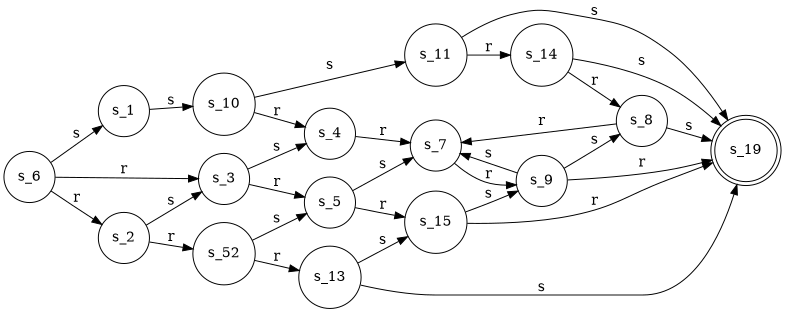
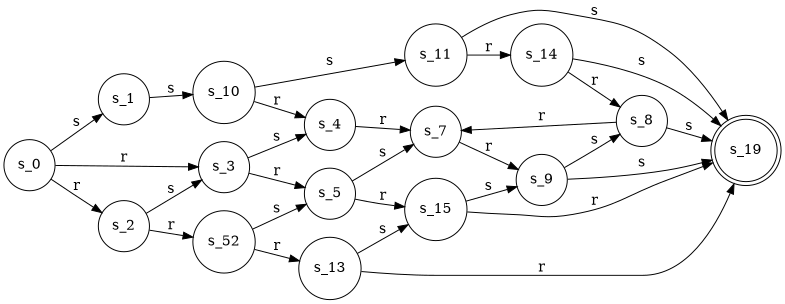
edge "s_9" -> "s_19": label "r" -> "s"
edge "s_9" -> "s_7": removed, label "s"
node "s_6": label "s_6" -> "s_0"
edge "s_13" -> "s_19": label "s" -> "r"
